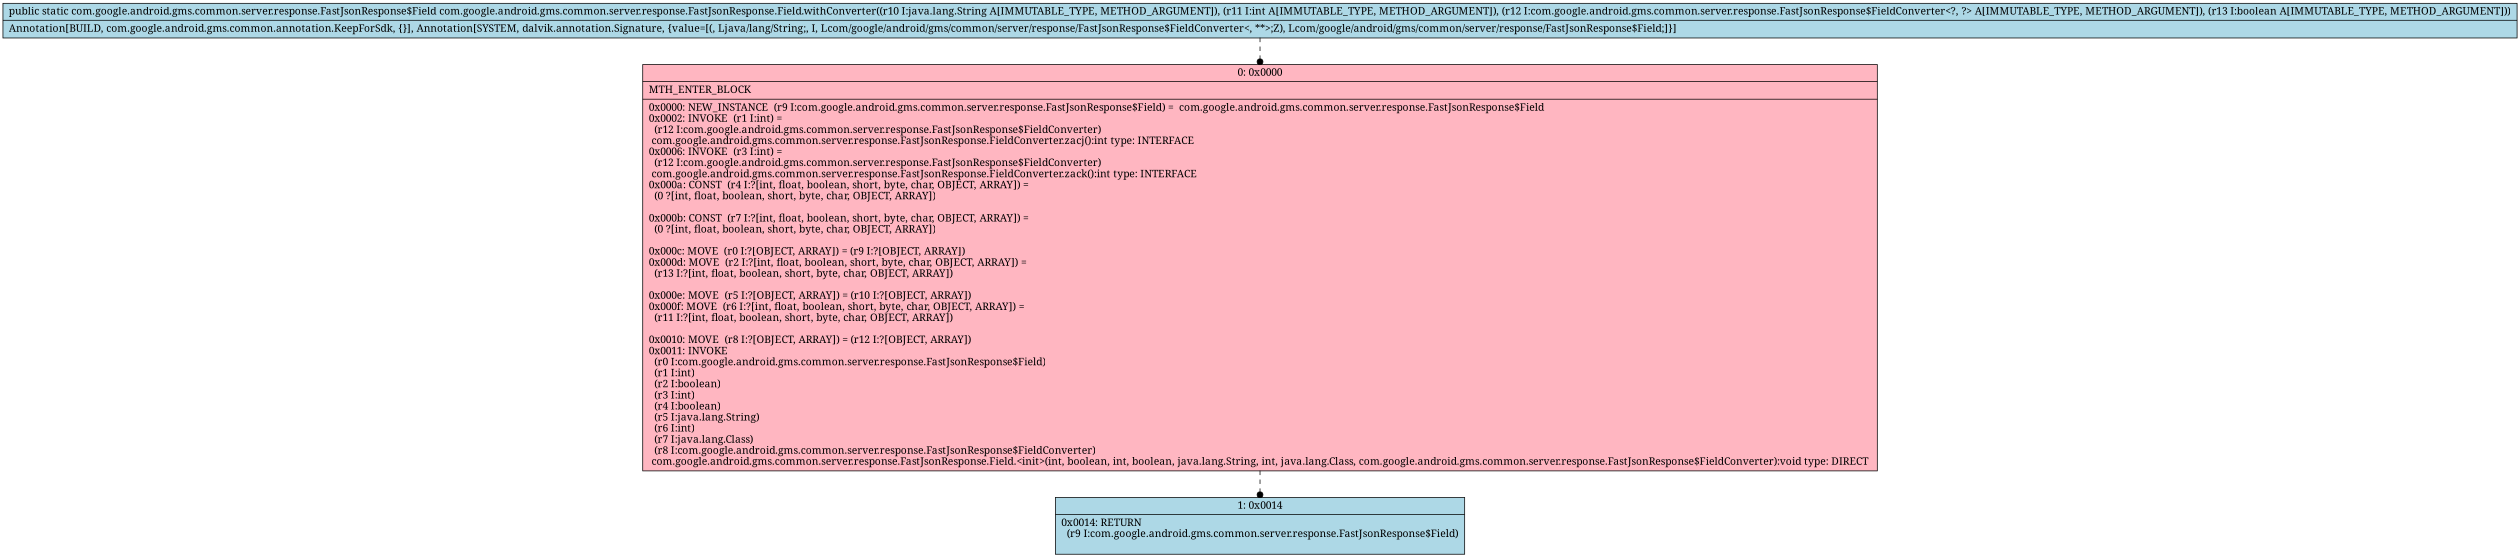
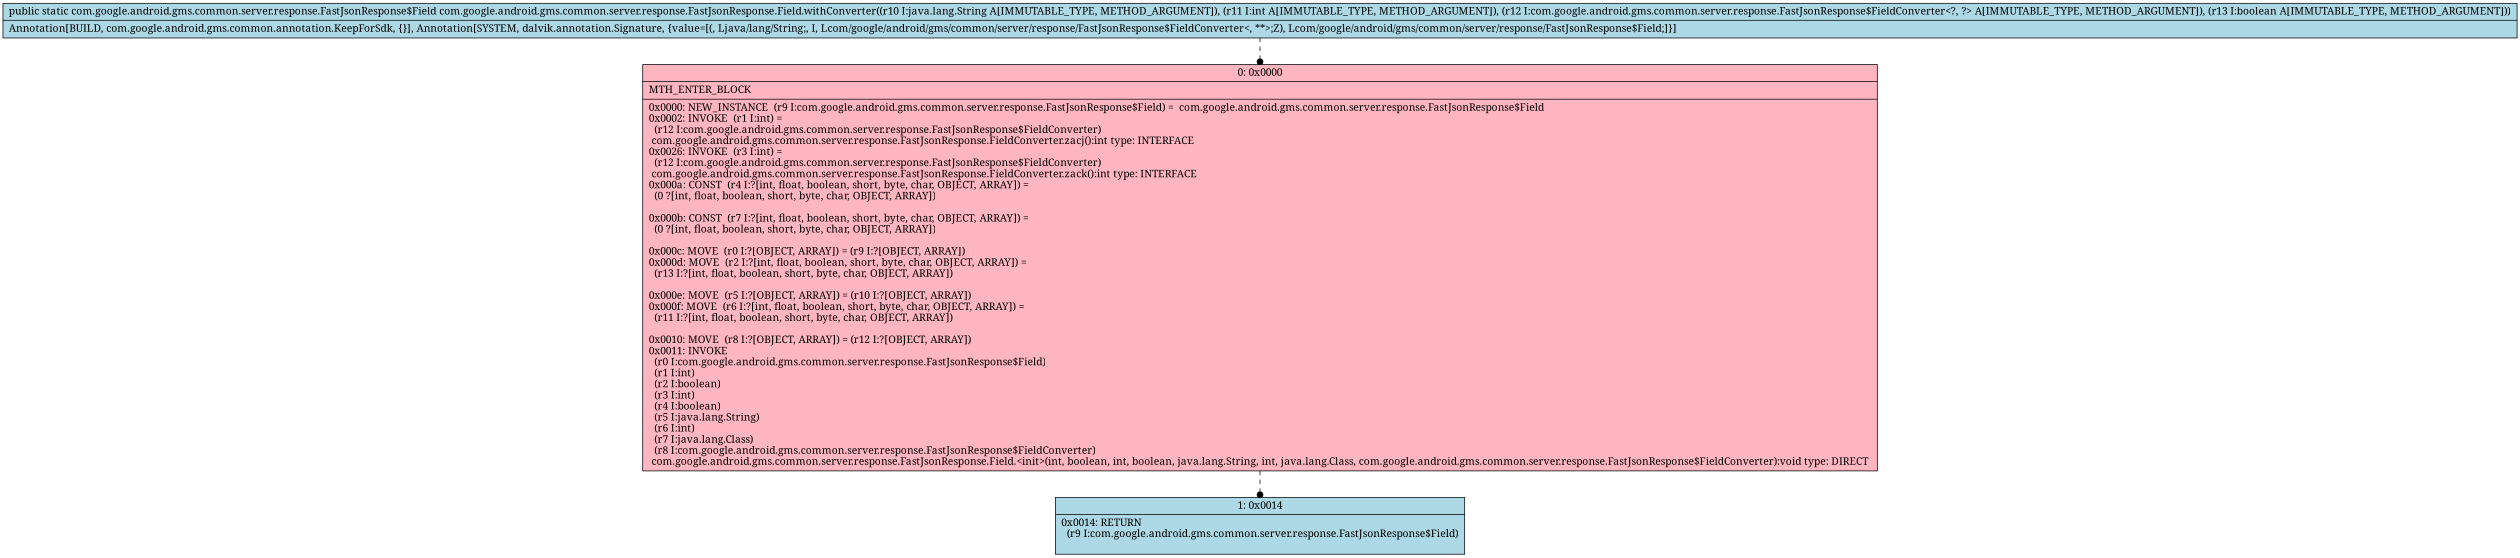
node "0: 0x0000": text "0x0006: INVOKE  (r3 I:int) =" -> "0x0026: INVOKE  (r3 I:int) ="
